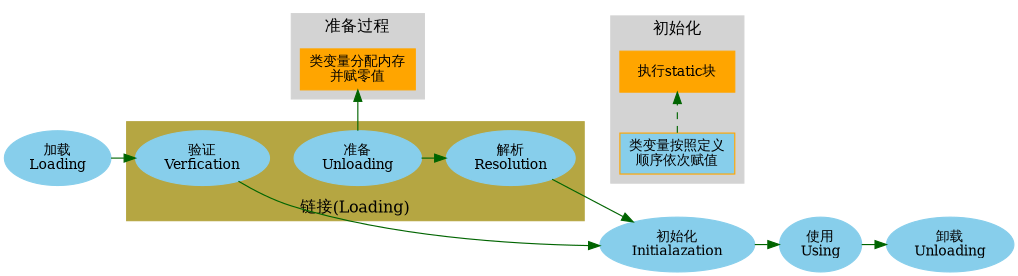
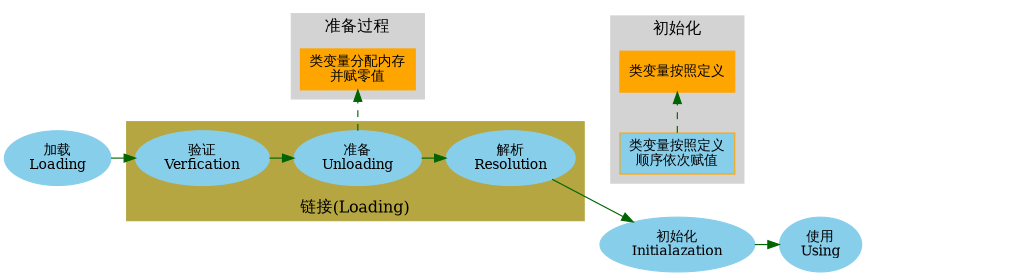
node "执行static块": label "执行static块" -> "类变量按照定义"
edge "准备 Unloading" -> "类变量分配内存 并赋零值": style solid -> dashed
edge "验证 Verfication" -> "初始化 Initialazation": now "验证 Verfication" -> "准备 Unloading"
node "卸载 Unloading": removed
